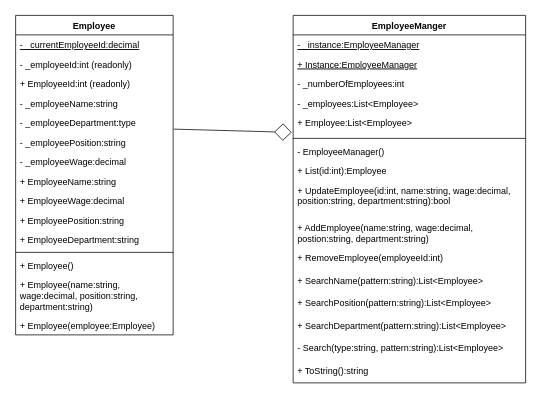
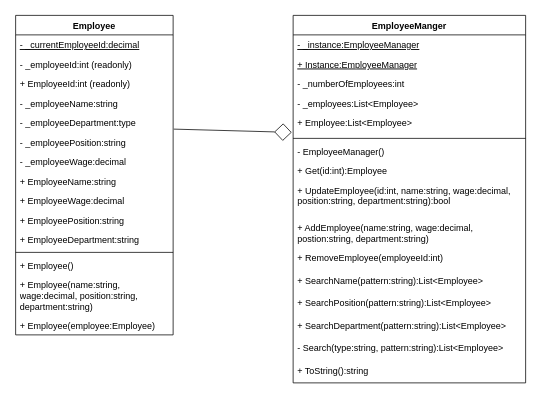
node "+ List(id:int):Employee": label "+ List(id:int):Employee" -> "+ Get(id:int):Employee"
